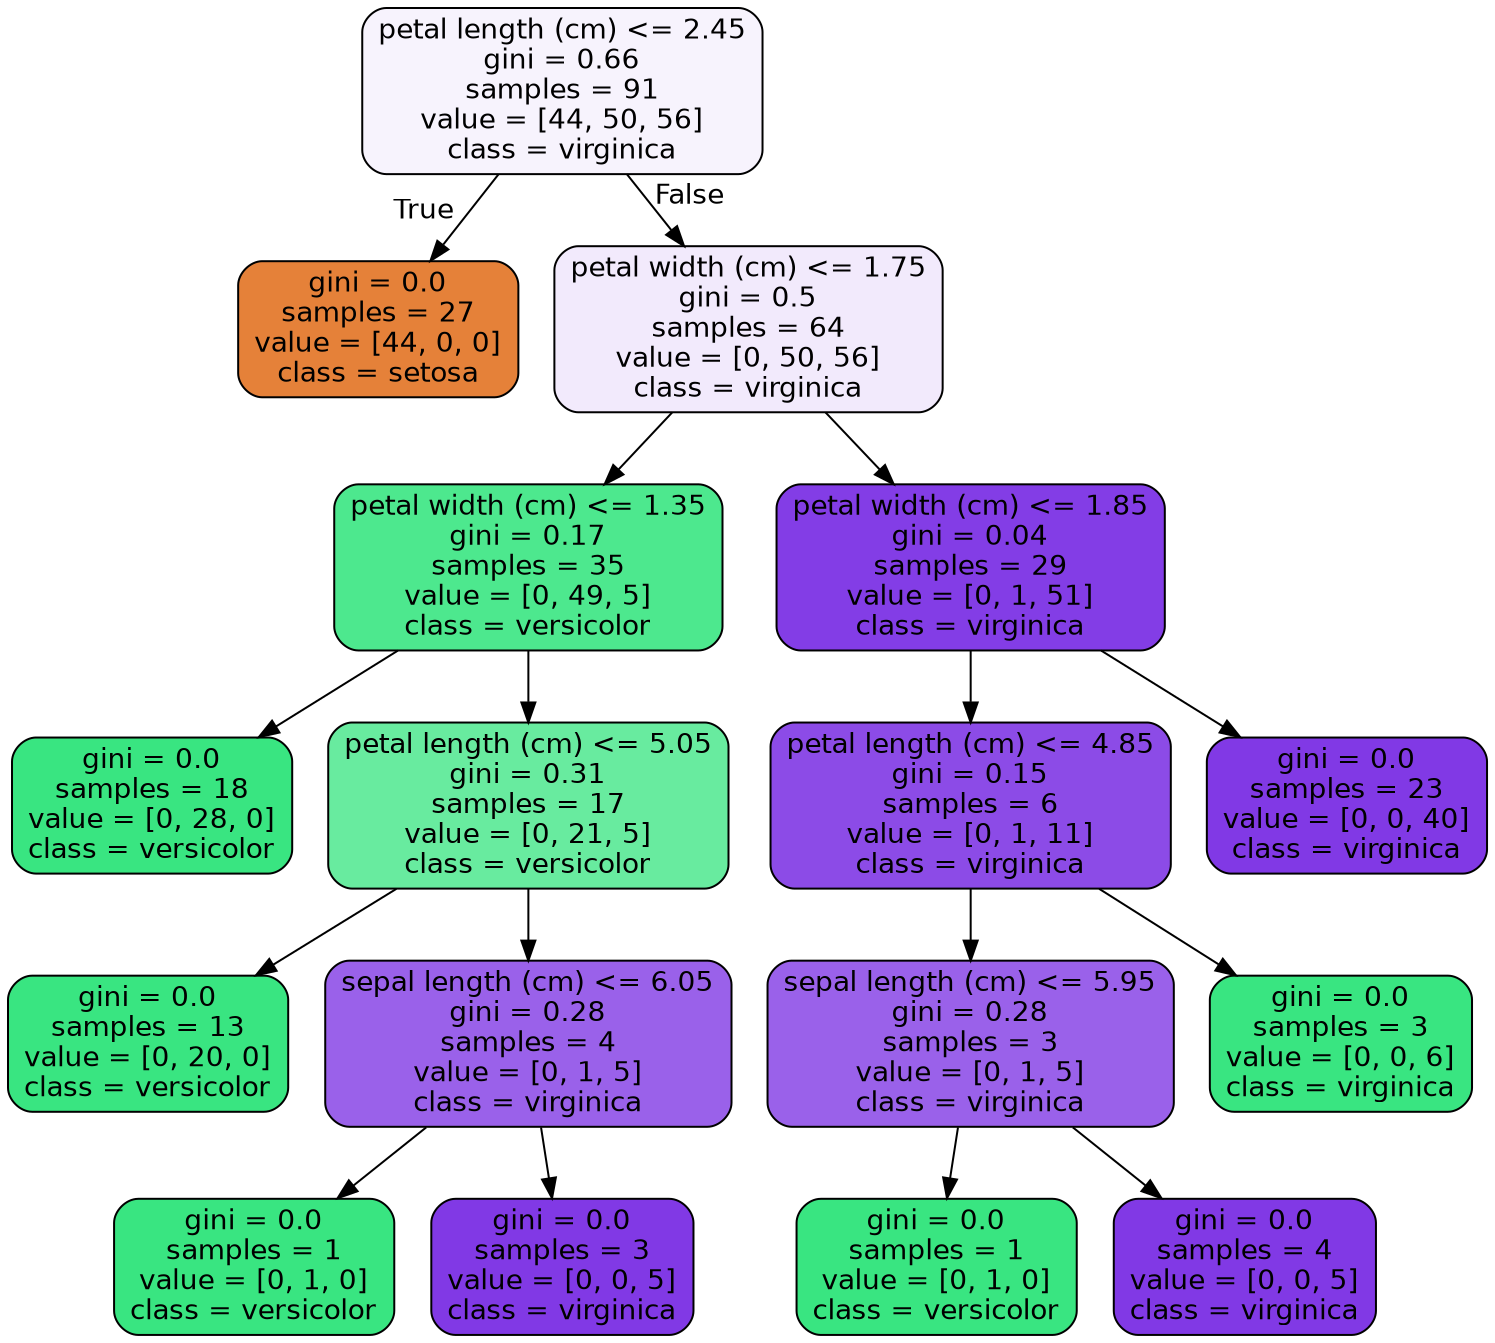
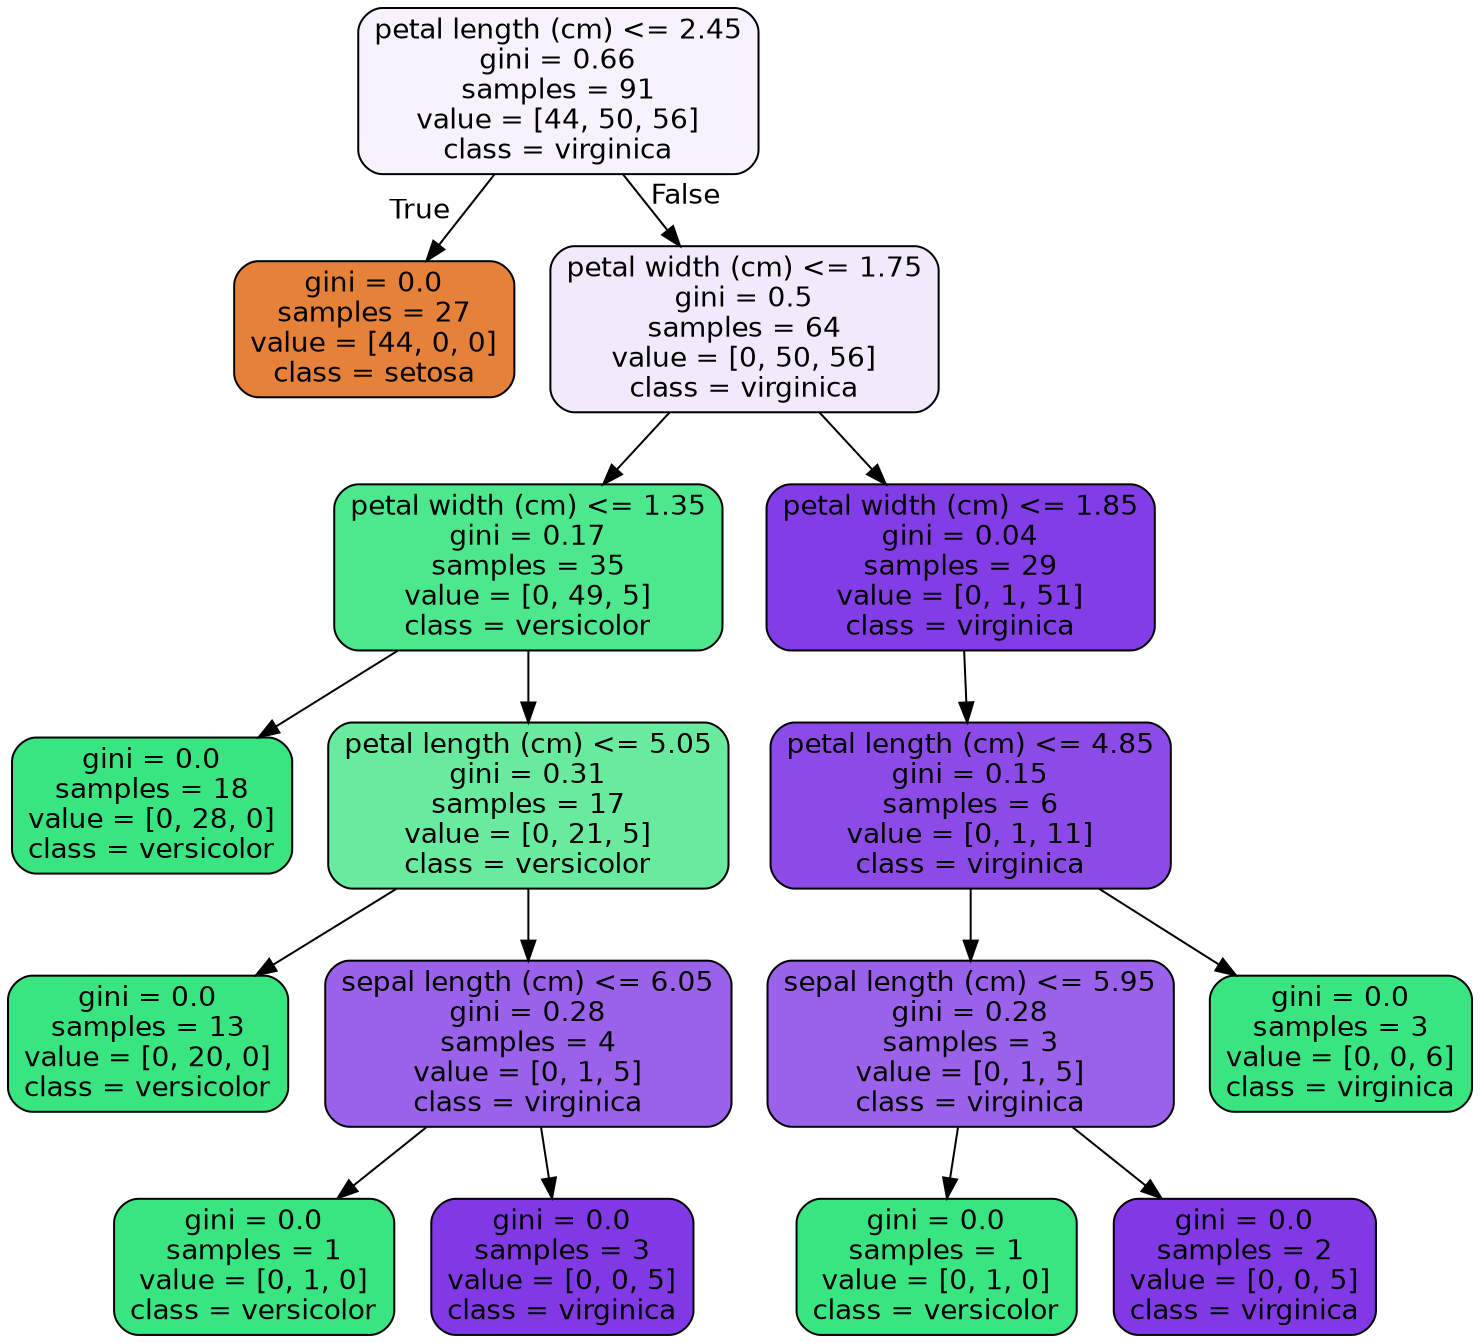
node "gini = 0.0 samples = 23 value = [0, 0, 40] class = virginica": removed
node "gini = 0.0 samples = 4 value = [0, 0, 5] class = virginica": label "gini = 0.0 samples = 4 value = [0, 0, 5] class = virginica" -> "gini = 0.0 samples = 2 value = [0, 0, 5] class = virginica"
